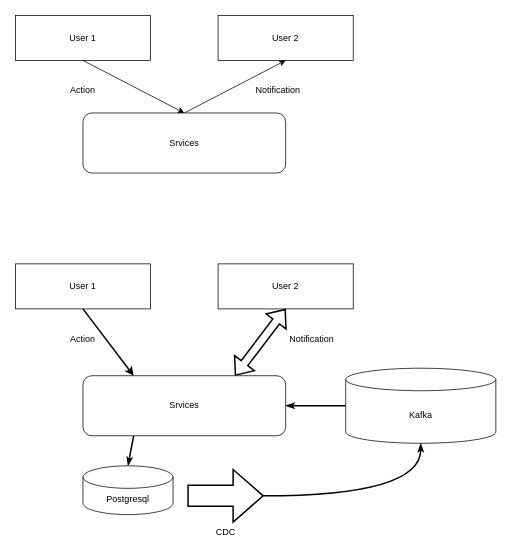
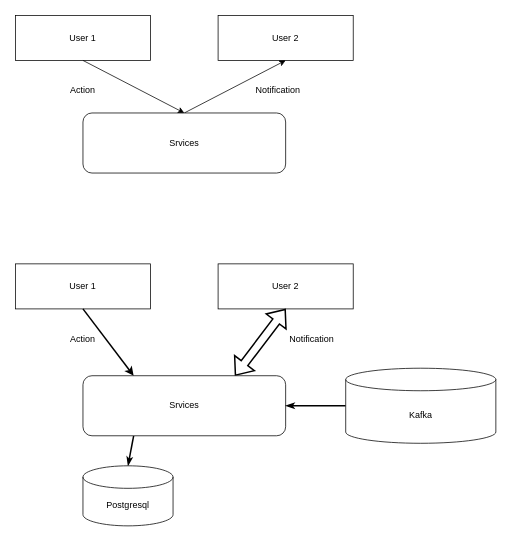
node "Postgresql": size 90x49 -> 90x60
edge "CDC" -> "Kafka": removed
node "CDC": removed
